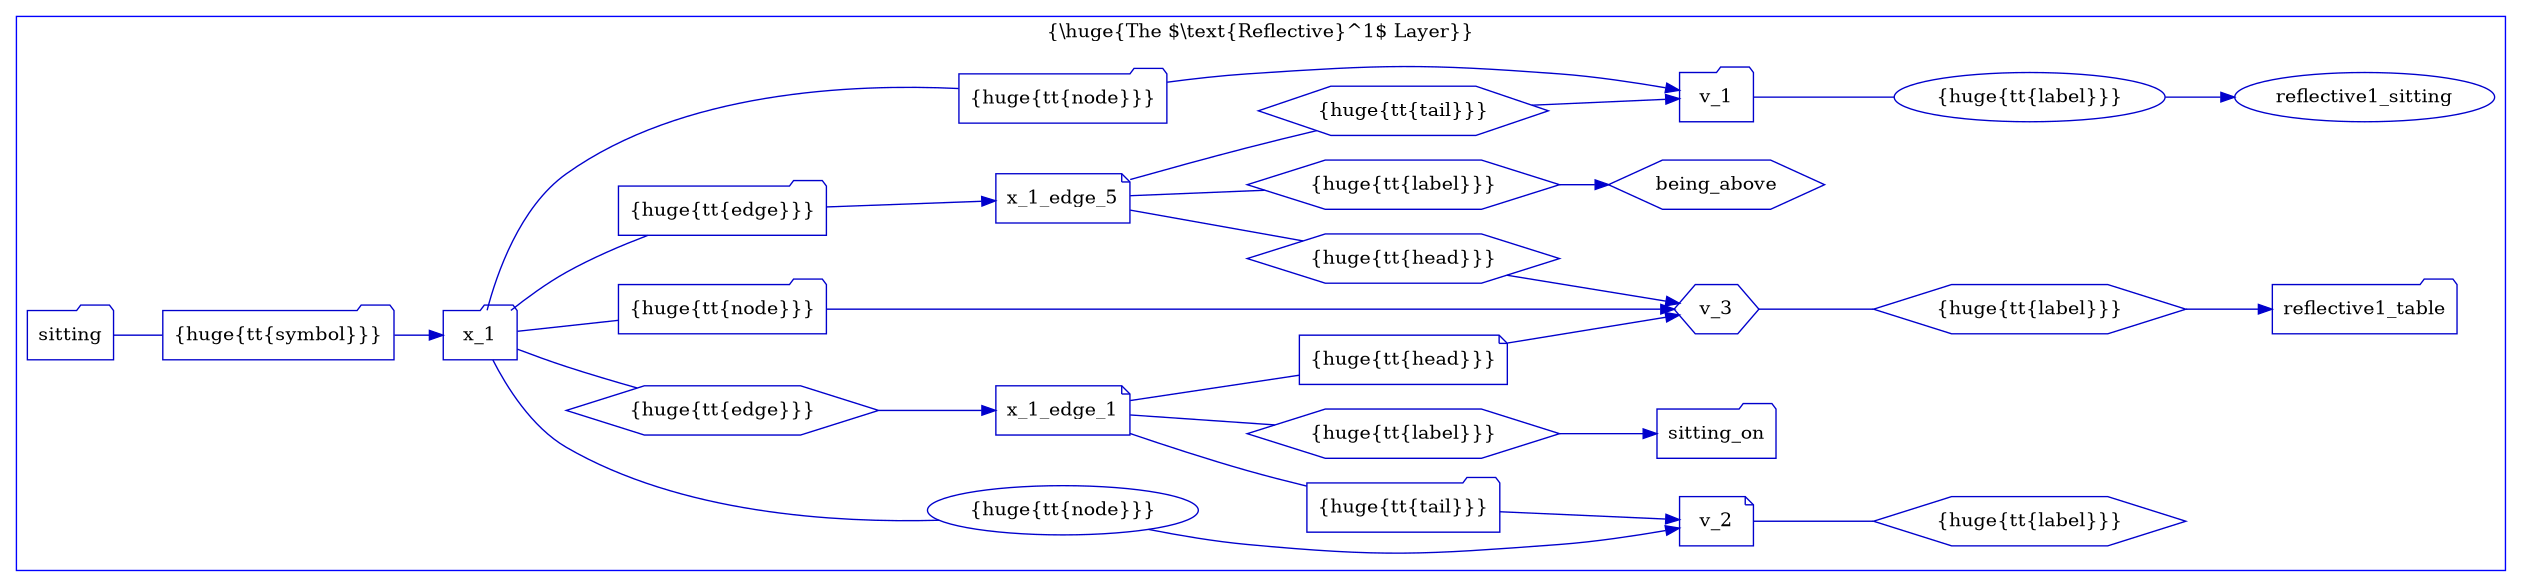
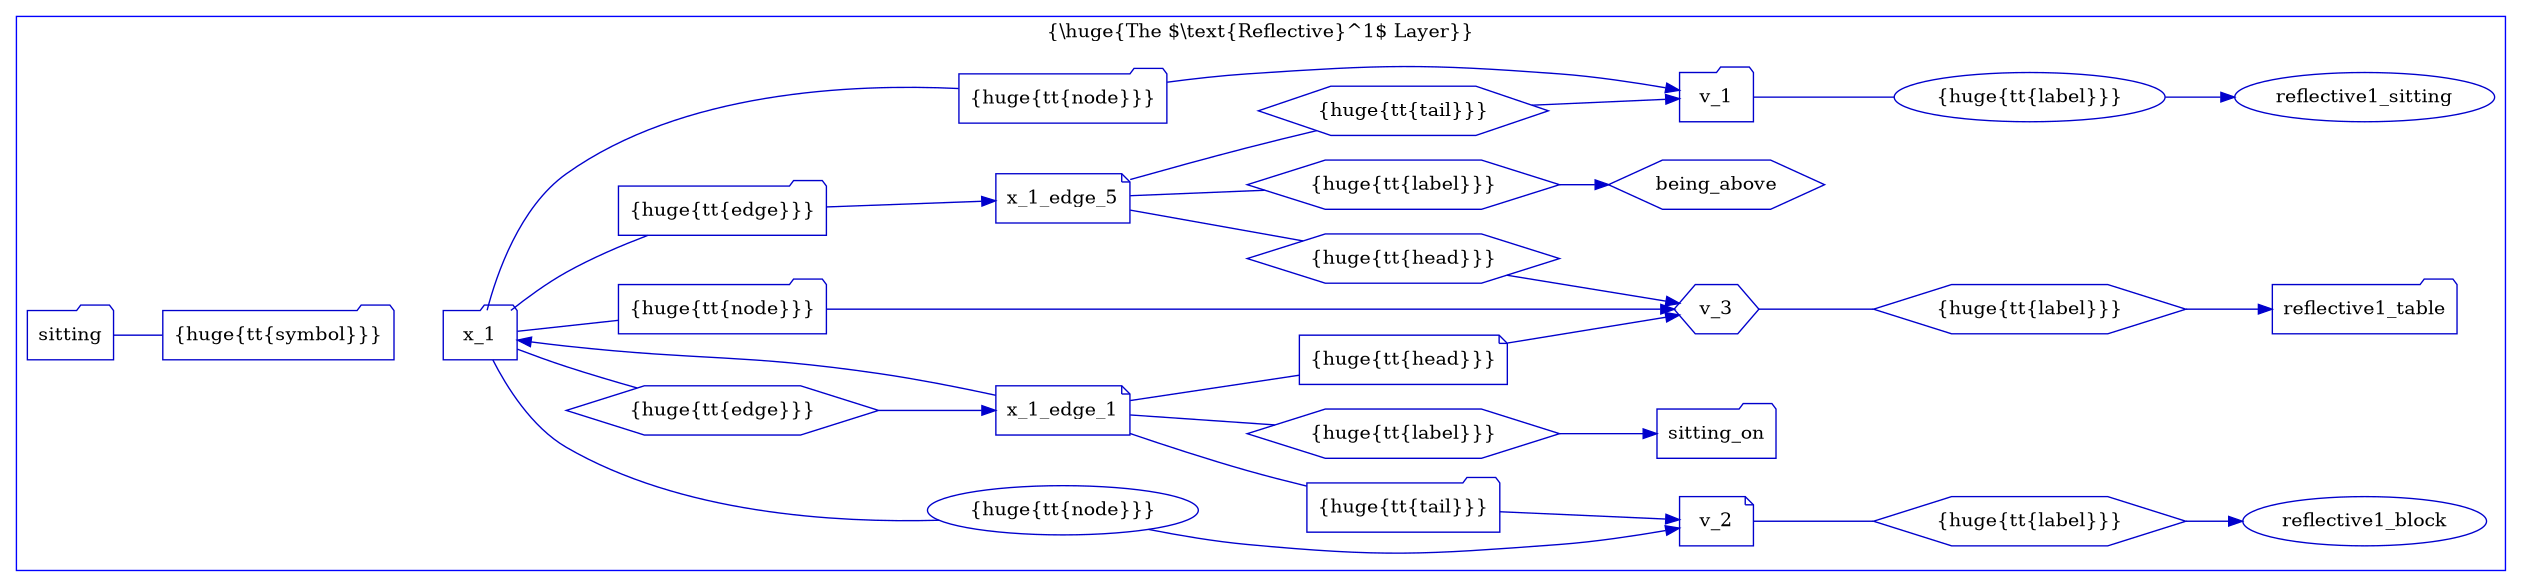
edge "{huge{tt{symbol}}}" -> "x_1": now "x_1_edge_1" -> "x_1"
node "reflective1_block": added
